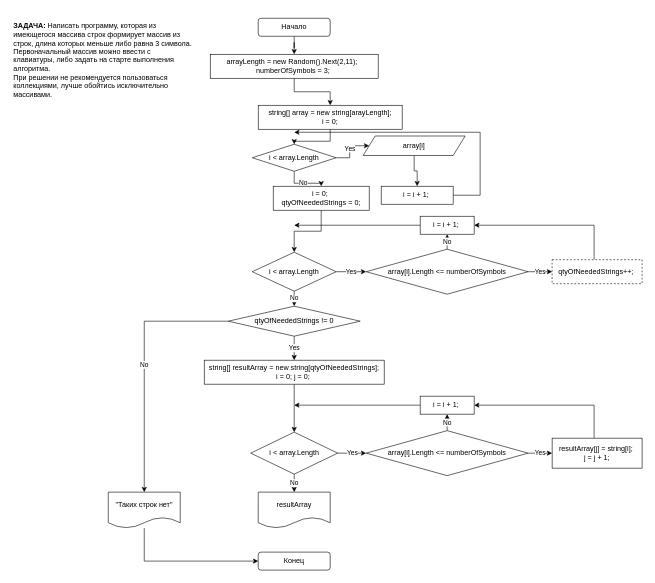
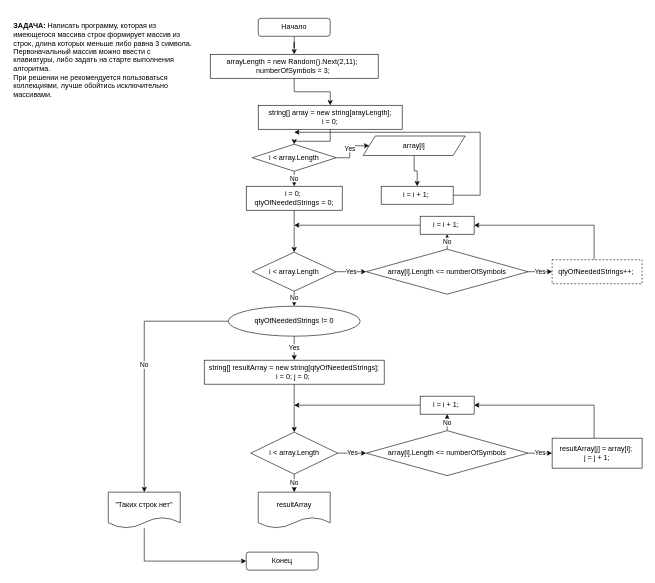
node "i = 0; qtyOfNeededStrings = 0;": moved (321, 198) -> (294, 198)
node "qtyOfNeededStrings != 0": shape diamond -> ellipse
node "resultArray[j] = string[i]; j = j + 1;": label "resultArray[j] = string[i]; j = j + 1;" -> "resultArray[j] = array[i]; j = j + 1;"
node "Конец": moved (294, 561) -> (282, 561)
